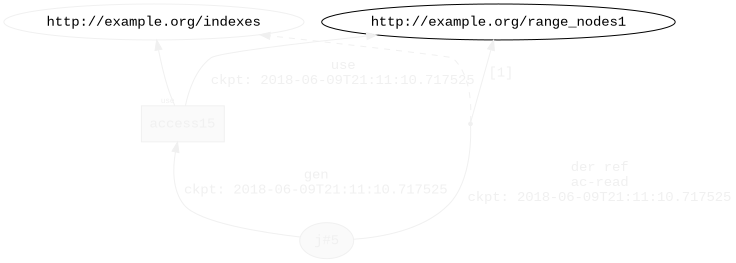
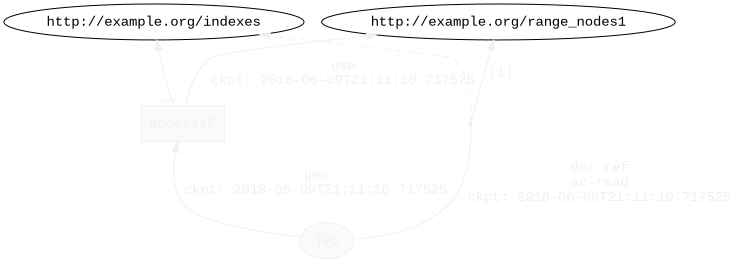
node "http://example.org/indexes": color #f0f0f0 -> black
